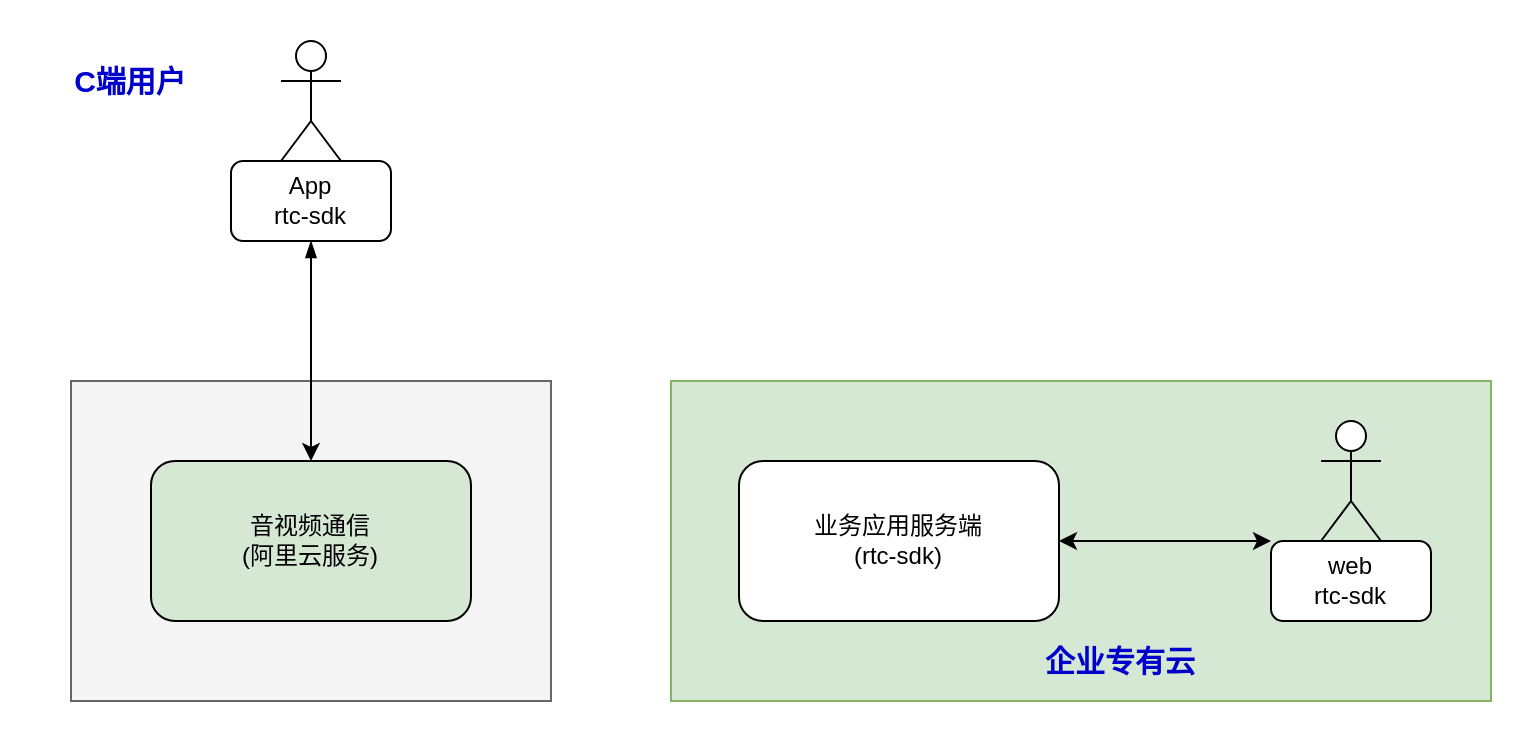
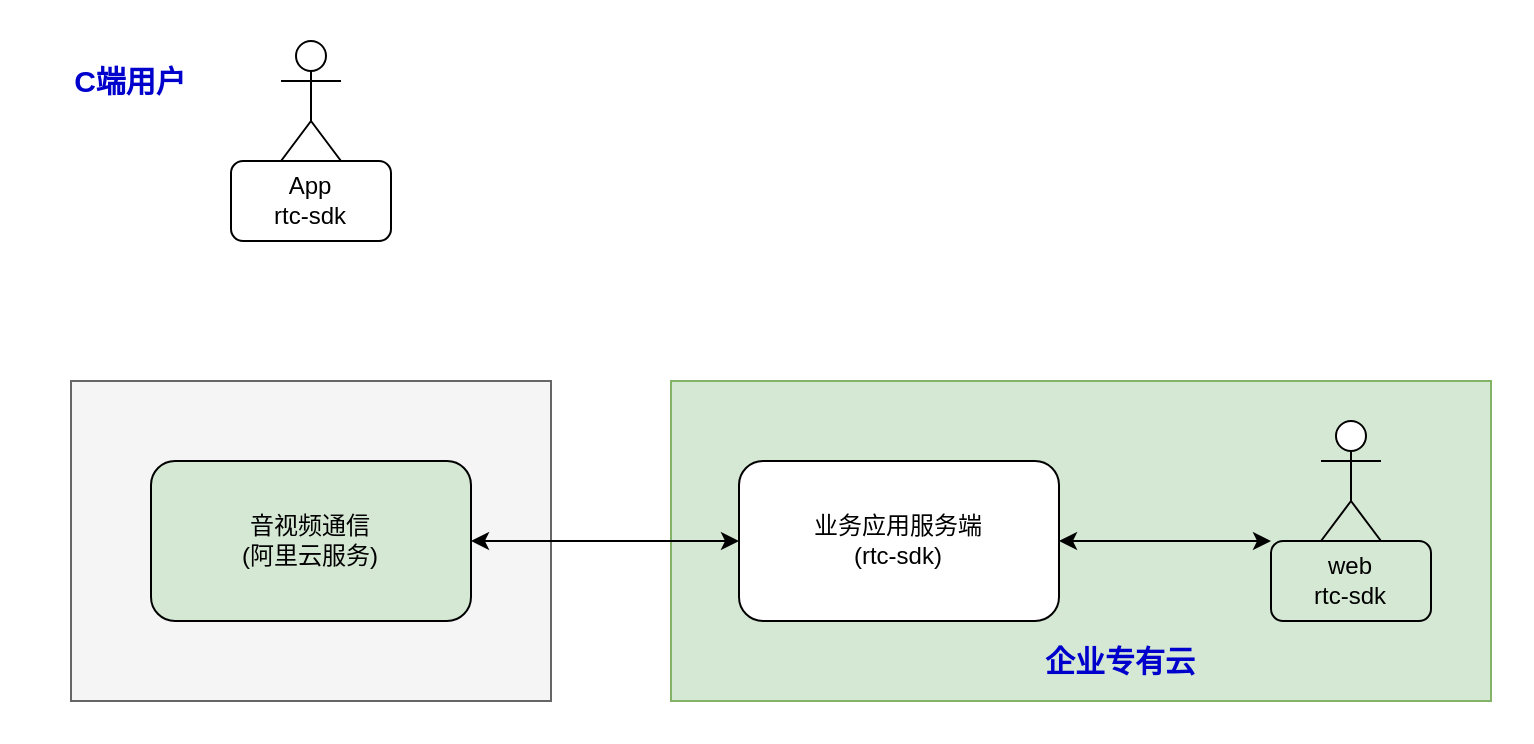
edge "App rtc-sdk" -- "音视频通信 (阿里云服务)": removed
edge "音视频通信 (阿里云服务)" -- "业务应用服务端 (rtc-sdk)": added
node "web rtc-sdk": fillcolor #ffffff -> #d5e8d4
